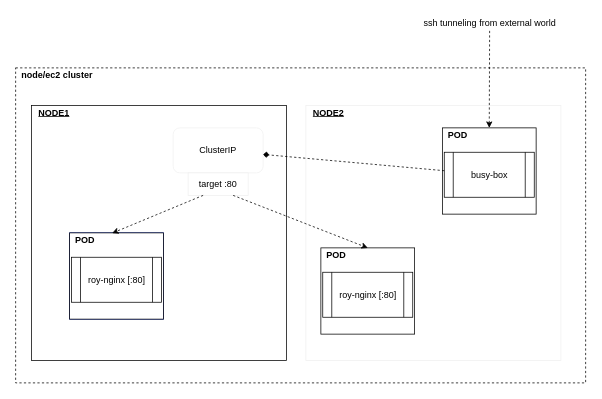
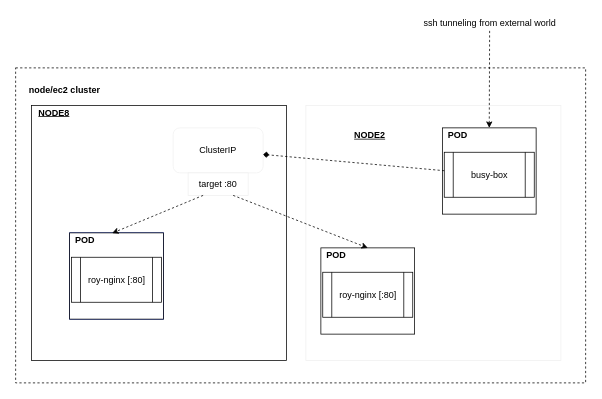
node "node/ec2 cluster": moved (57, 75) -> (64, 90)
node "NODE1": label "NODE1" -> "NODE8"
node "NODE2": moved (328, 113) -> (369, 135)
